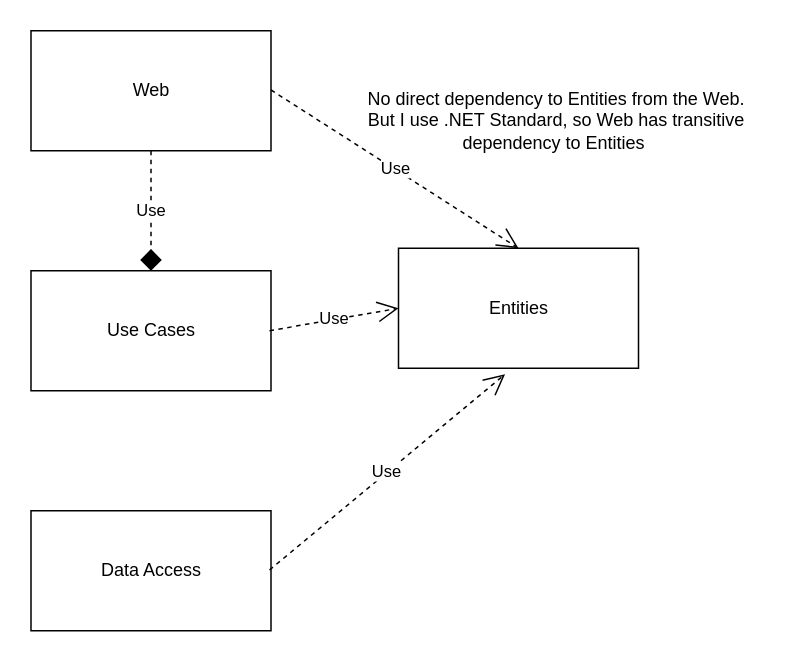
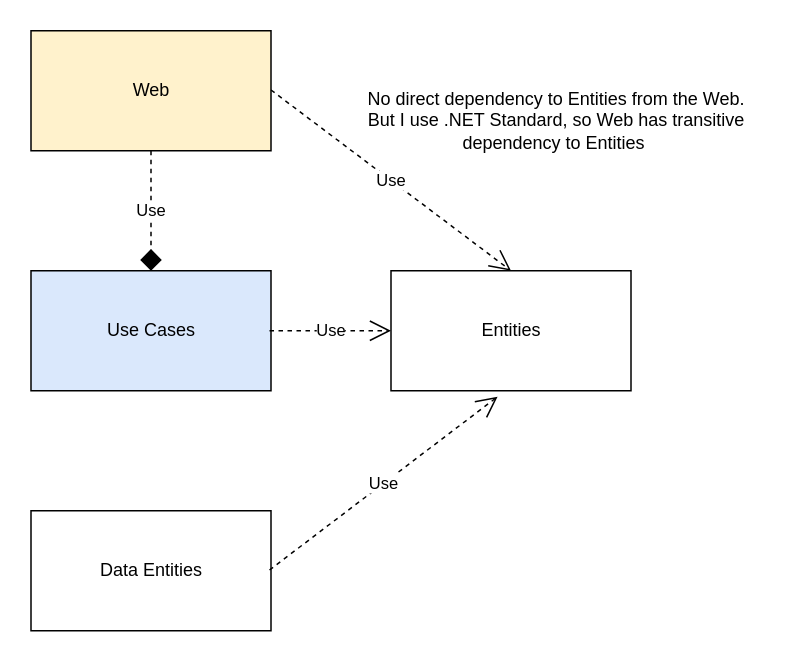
node "Web": fillcolor #ffffff -> #fff2cc
node "Entities": moved (518, 308) -> (511, 331)
node "Use Cases": fillcolor #ffffff -> #dae8fc
node "Data Access": label "Data Access" -> "Data Entities"
